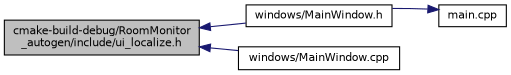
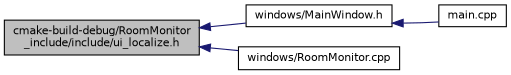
edge "windows/MainWindow.h" -> "main.cpp": reversed
node "cmake-build-debug/RoomMonitor _autogen/include/ui_localize.h": label "cmake-build-debug/RoomMonitor _autogen/include/ui_localize.h" -> "cmake-build-debug/RoomMonitor _include/include/ui_localize.h"
node "windows/MainWindow.cpp": label "windows/MainWindow.cpp" -> "windows/RoomMonitor.cpp"
